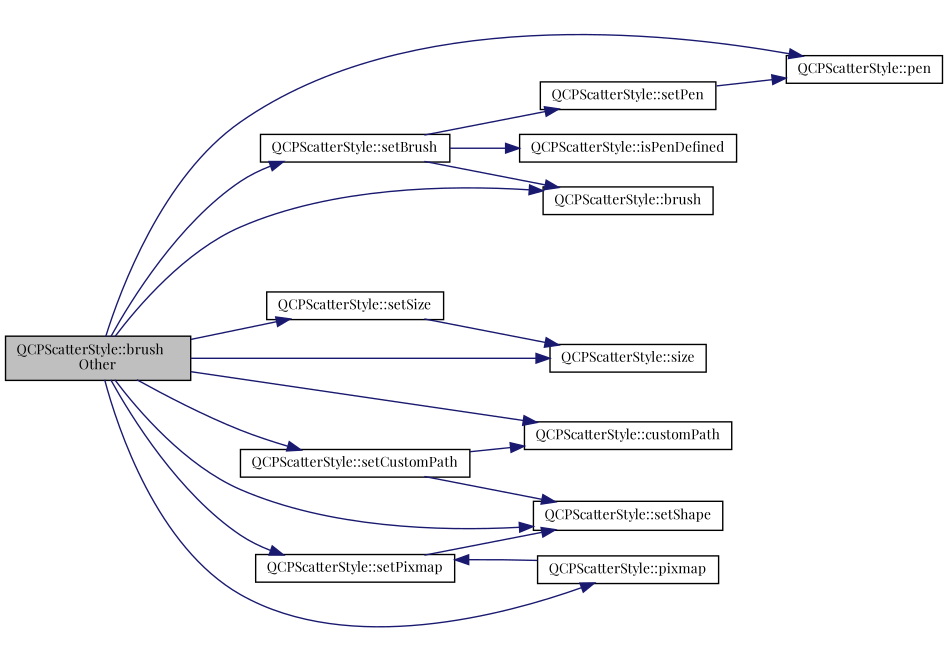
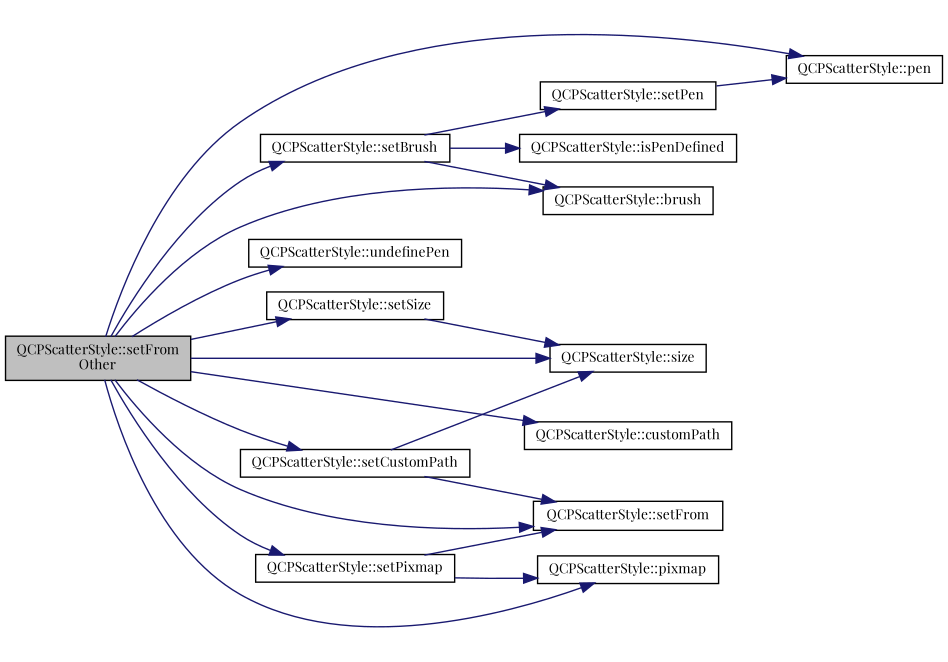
node "QCPScatterStyle::undefinePen": added
node "QCPScatterStyle::brush Other": label "QCPScatterStyle::brush Other" -> "QCPScatterStyle::setFrom Other"
edge "QCPScatterStyle::setCustomPath" -> "QCPScatterStyle::customPath": now "QCPScatterStyle::setCustomPath" -> "QCPScatterStyle::size"
node "QCPScatterStyle::setShape": label "QCPScatterStyle::setShape" -> "QCPScatterStyle::setFrom"
edge "QCPScatterStyle::pixmap" -> "QCPScatterStyle::setPixmap": reversed
